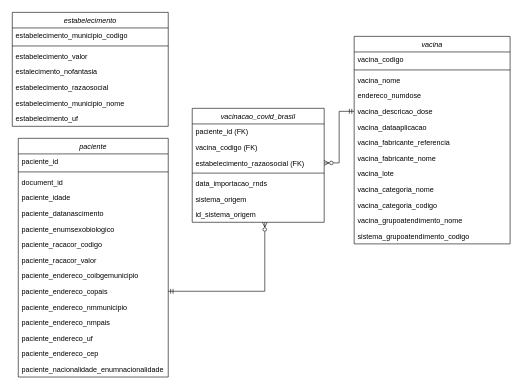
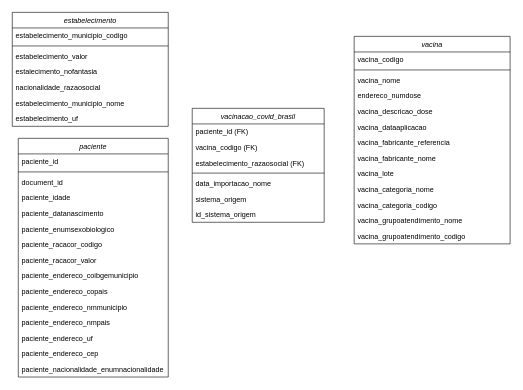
node "estabelecimento_razaosocial": label "estabelecimento_razaosocial" -> "nacionalidade_razaosocial"
edge "vacina_descricao_dose" -- "estabelecimento_razaosocial (FK)": removed
node "data_importacao_rnds": label "data_importacao_rnds" -> "data_importacao_nome"
node "sistema_grupoatendimento_codigo": label "sistema_grupoatendimento_codigo" -> "vacina_grupoatendimento_codigo"
edge "id_sistema_origem" -- "paciente_endereco_copais": removed
